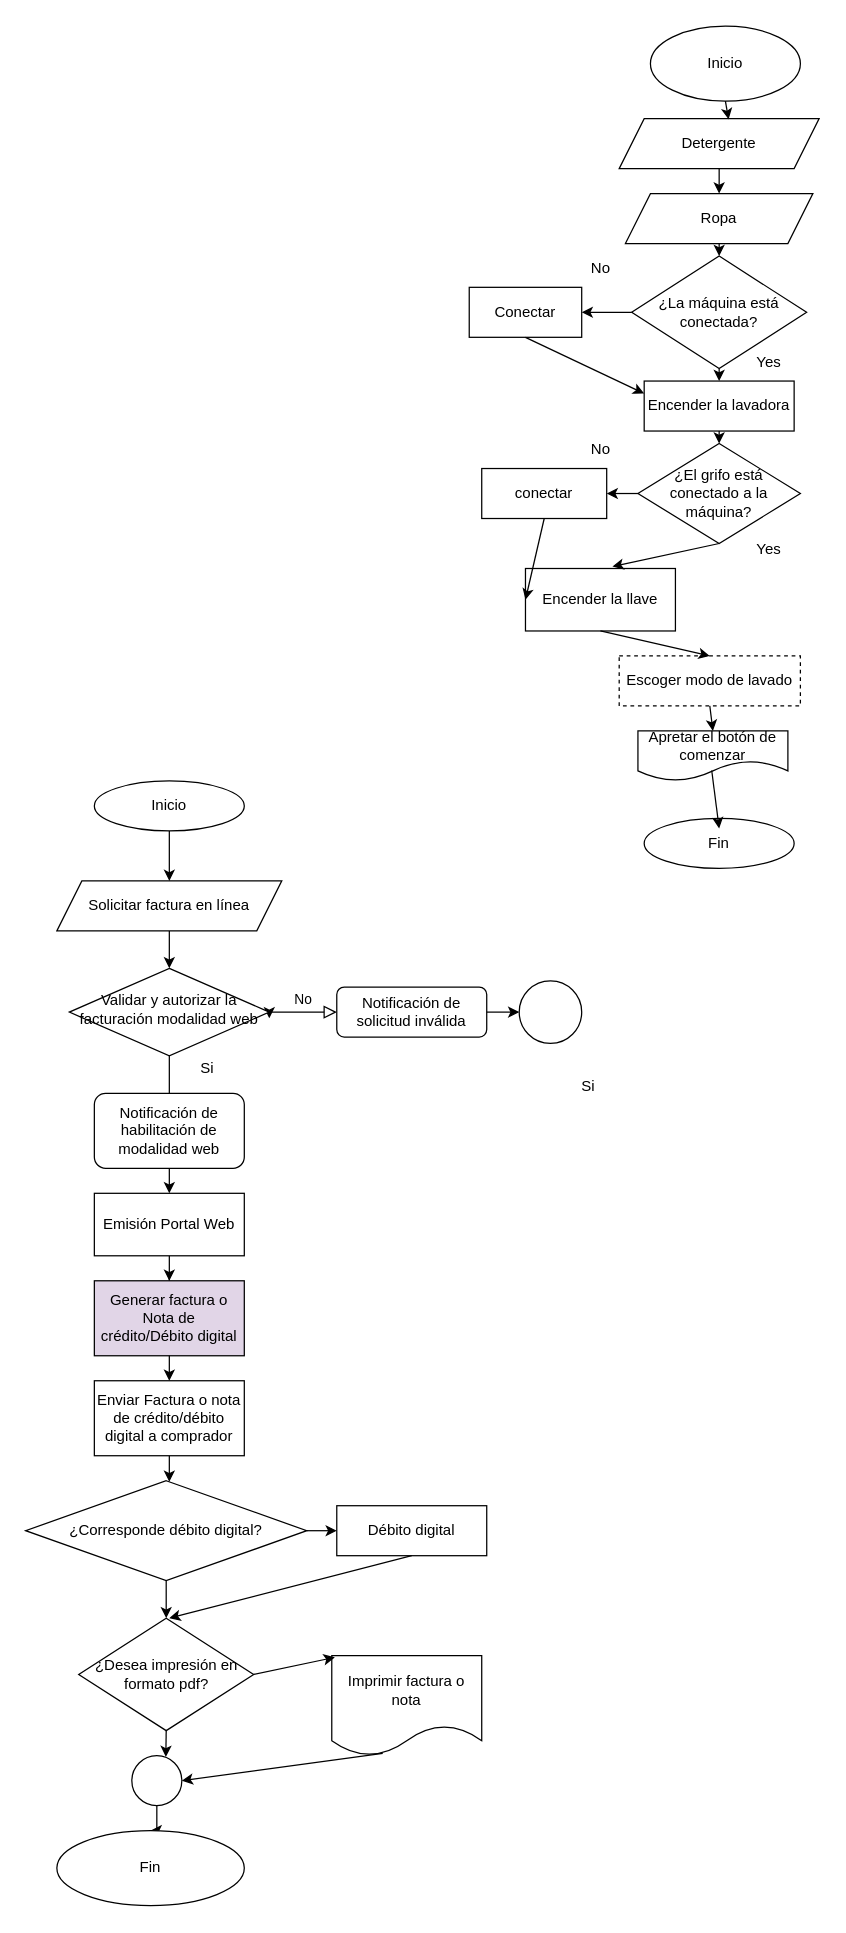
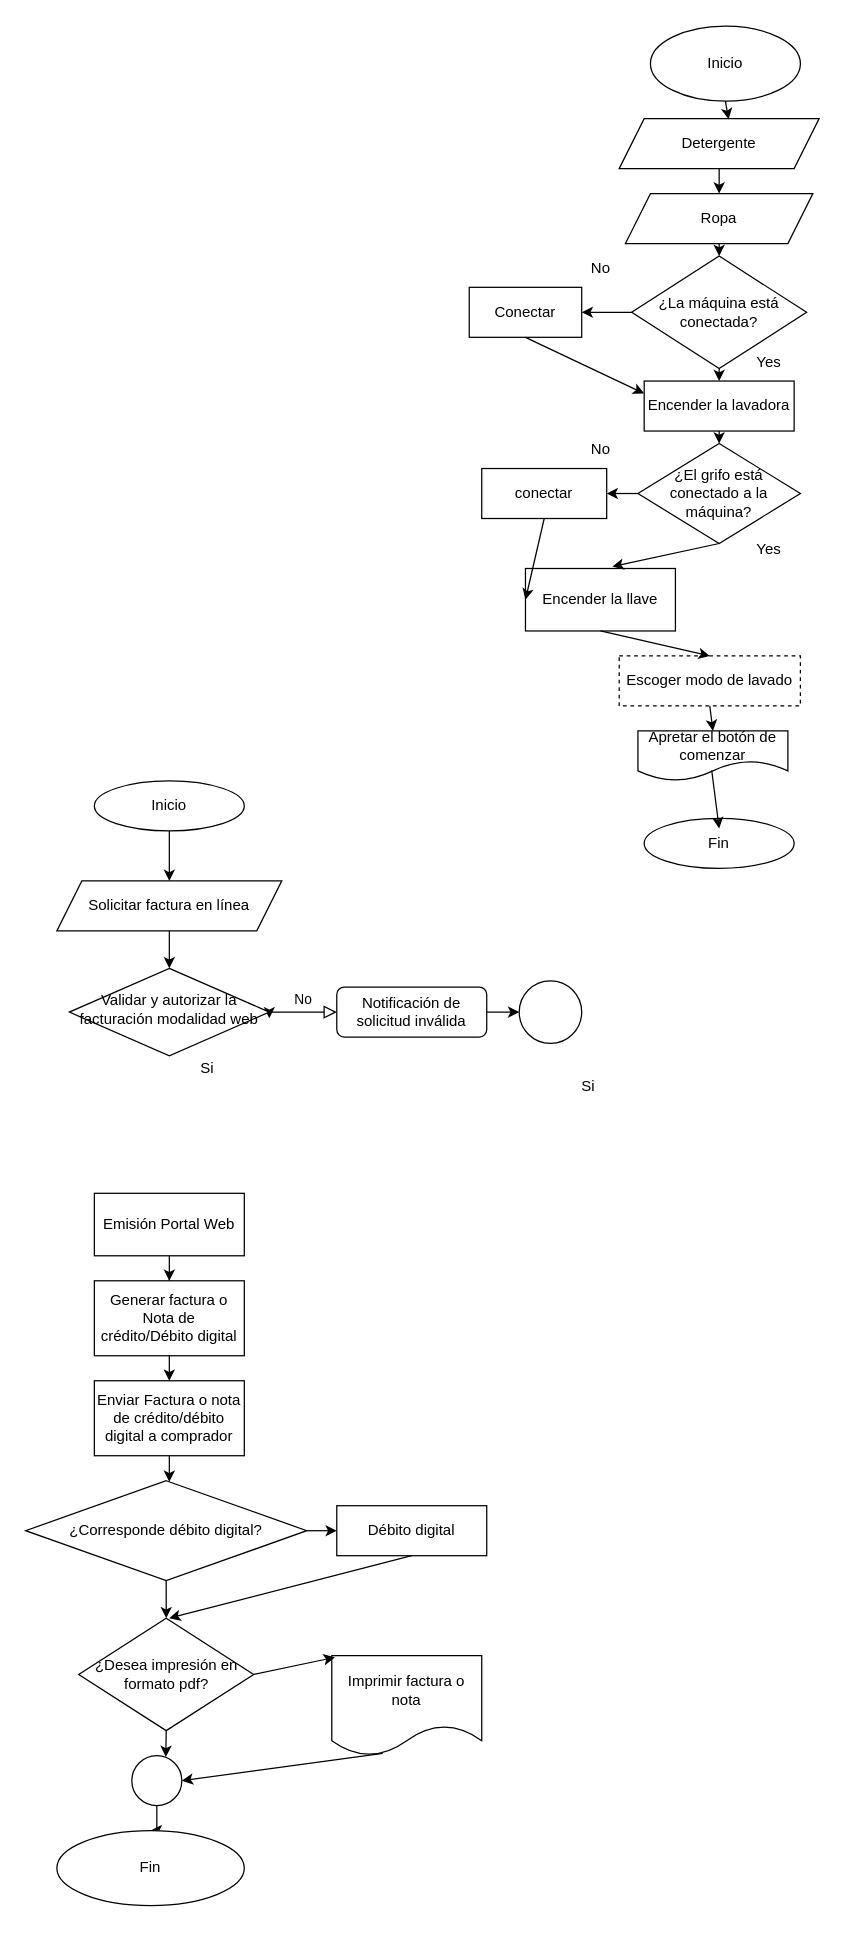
node "Notificación de habilitación de modalidad web": removed
edge "Validar y autorizar la facturación modalidad web" -> "Emisión Portal Web": removed
node "Generar factura o Nota de crédito/Débito digital": fillcolor #e1d5e7 -> #ffffff
